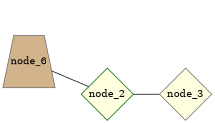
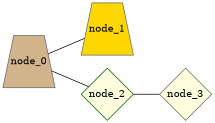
node "node_1": added
node "node_6": label "node_6" -> "node_0"
